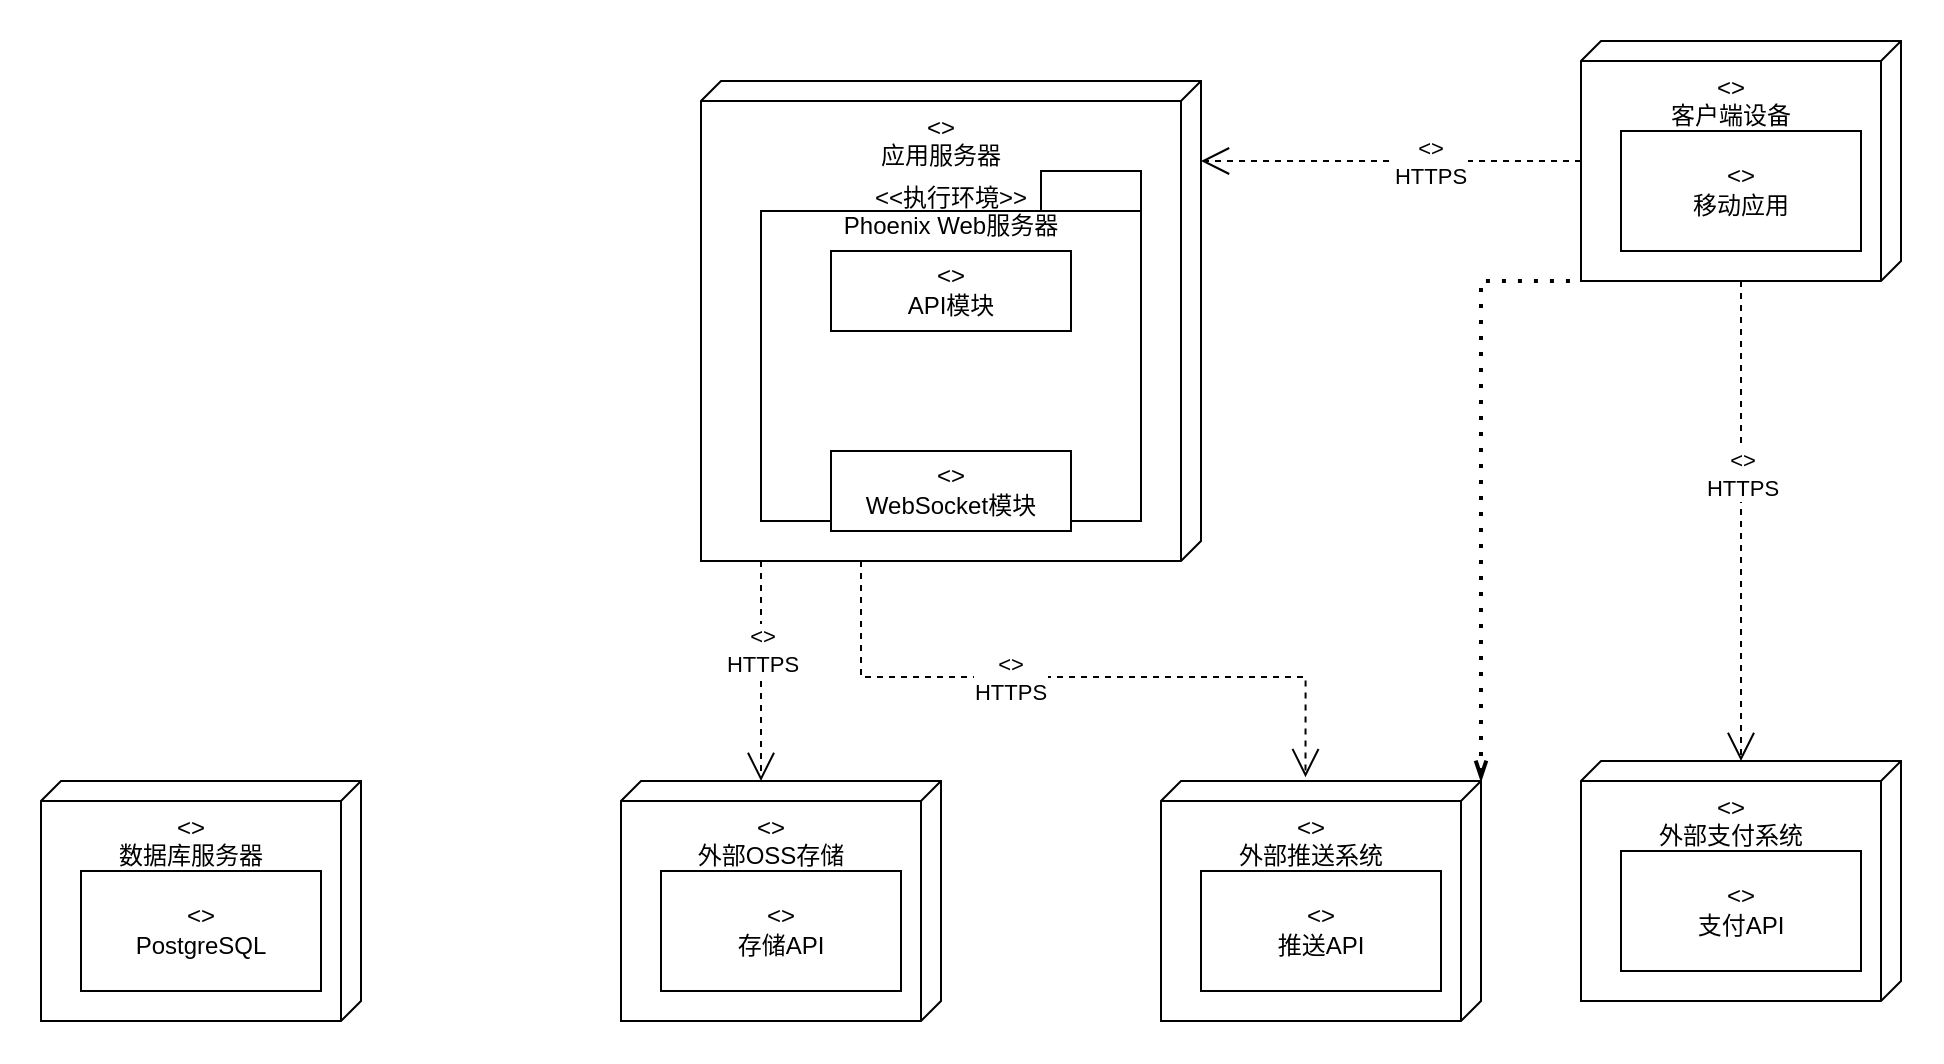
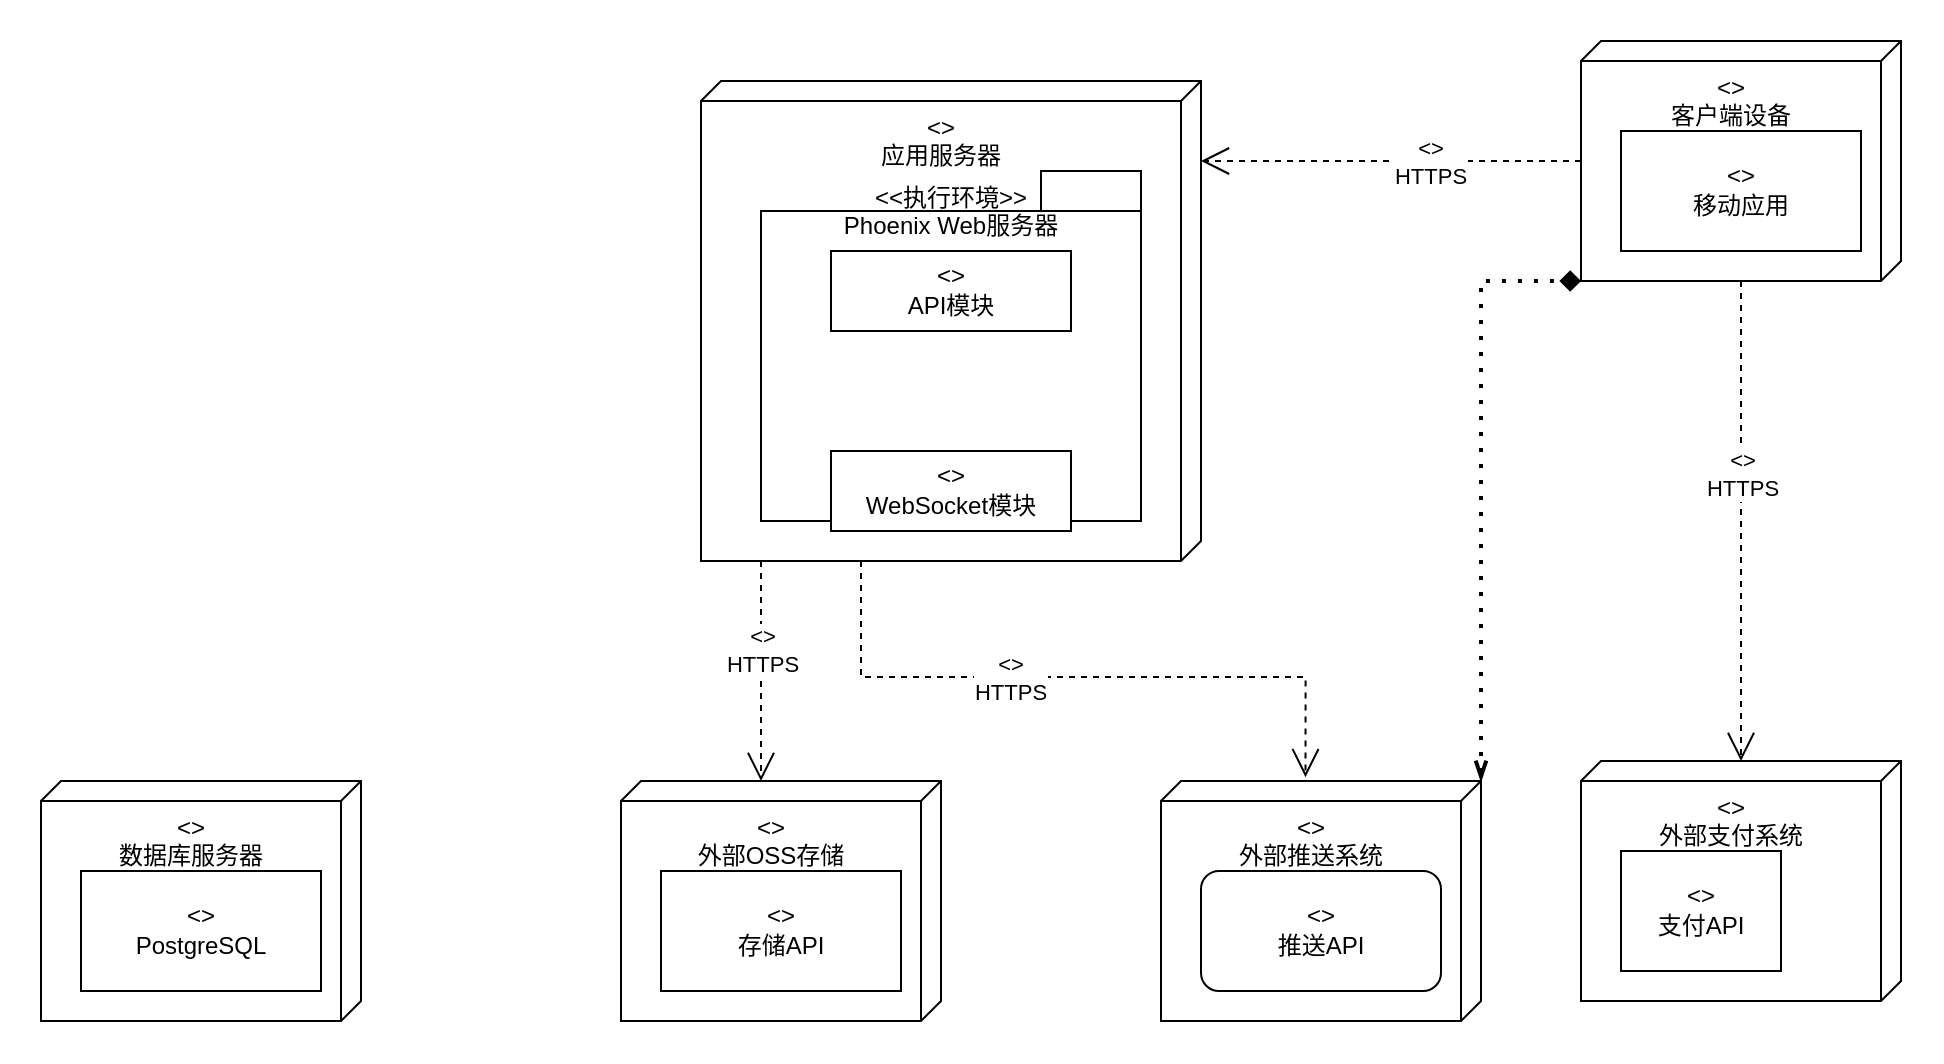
edge "> 客户端设备" -> "> 外部推送系统": arrowhead none -> diamond
node "> 支付API": size 240x120 -> 160x120
node "> 推送API": shape rectangle -> rounded rectangle
